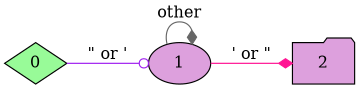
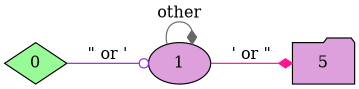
node "2": label "2" -> "5"
